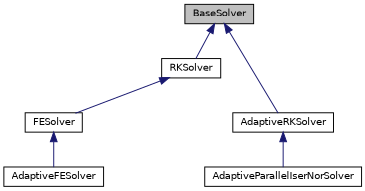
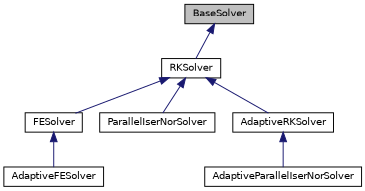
edge "AdaptiveRKSolver" -> "BaseSolver": now "AdaptiveRKSolver" -> "RKSolver"
node "ParallelIserNorSolver": added
